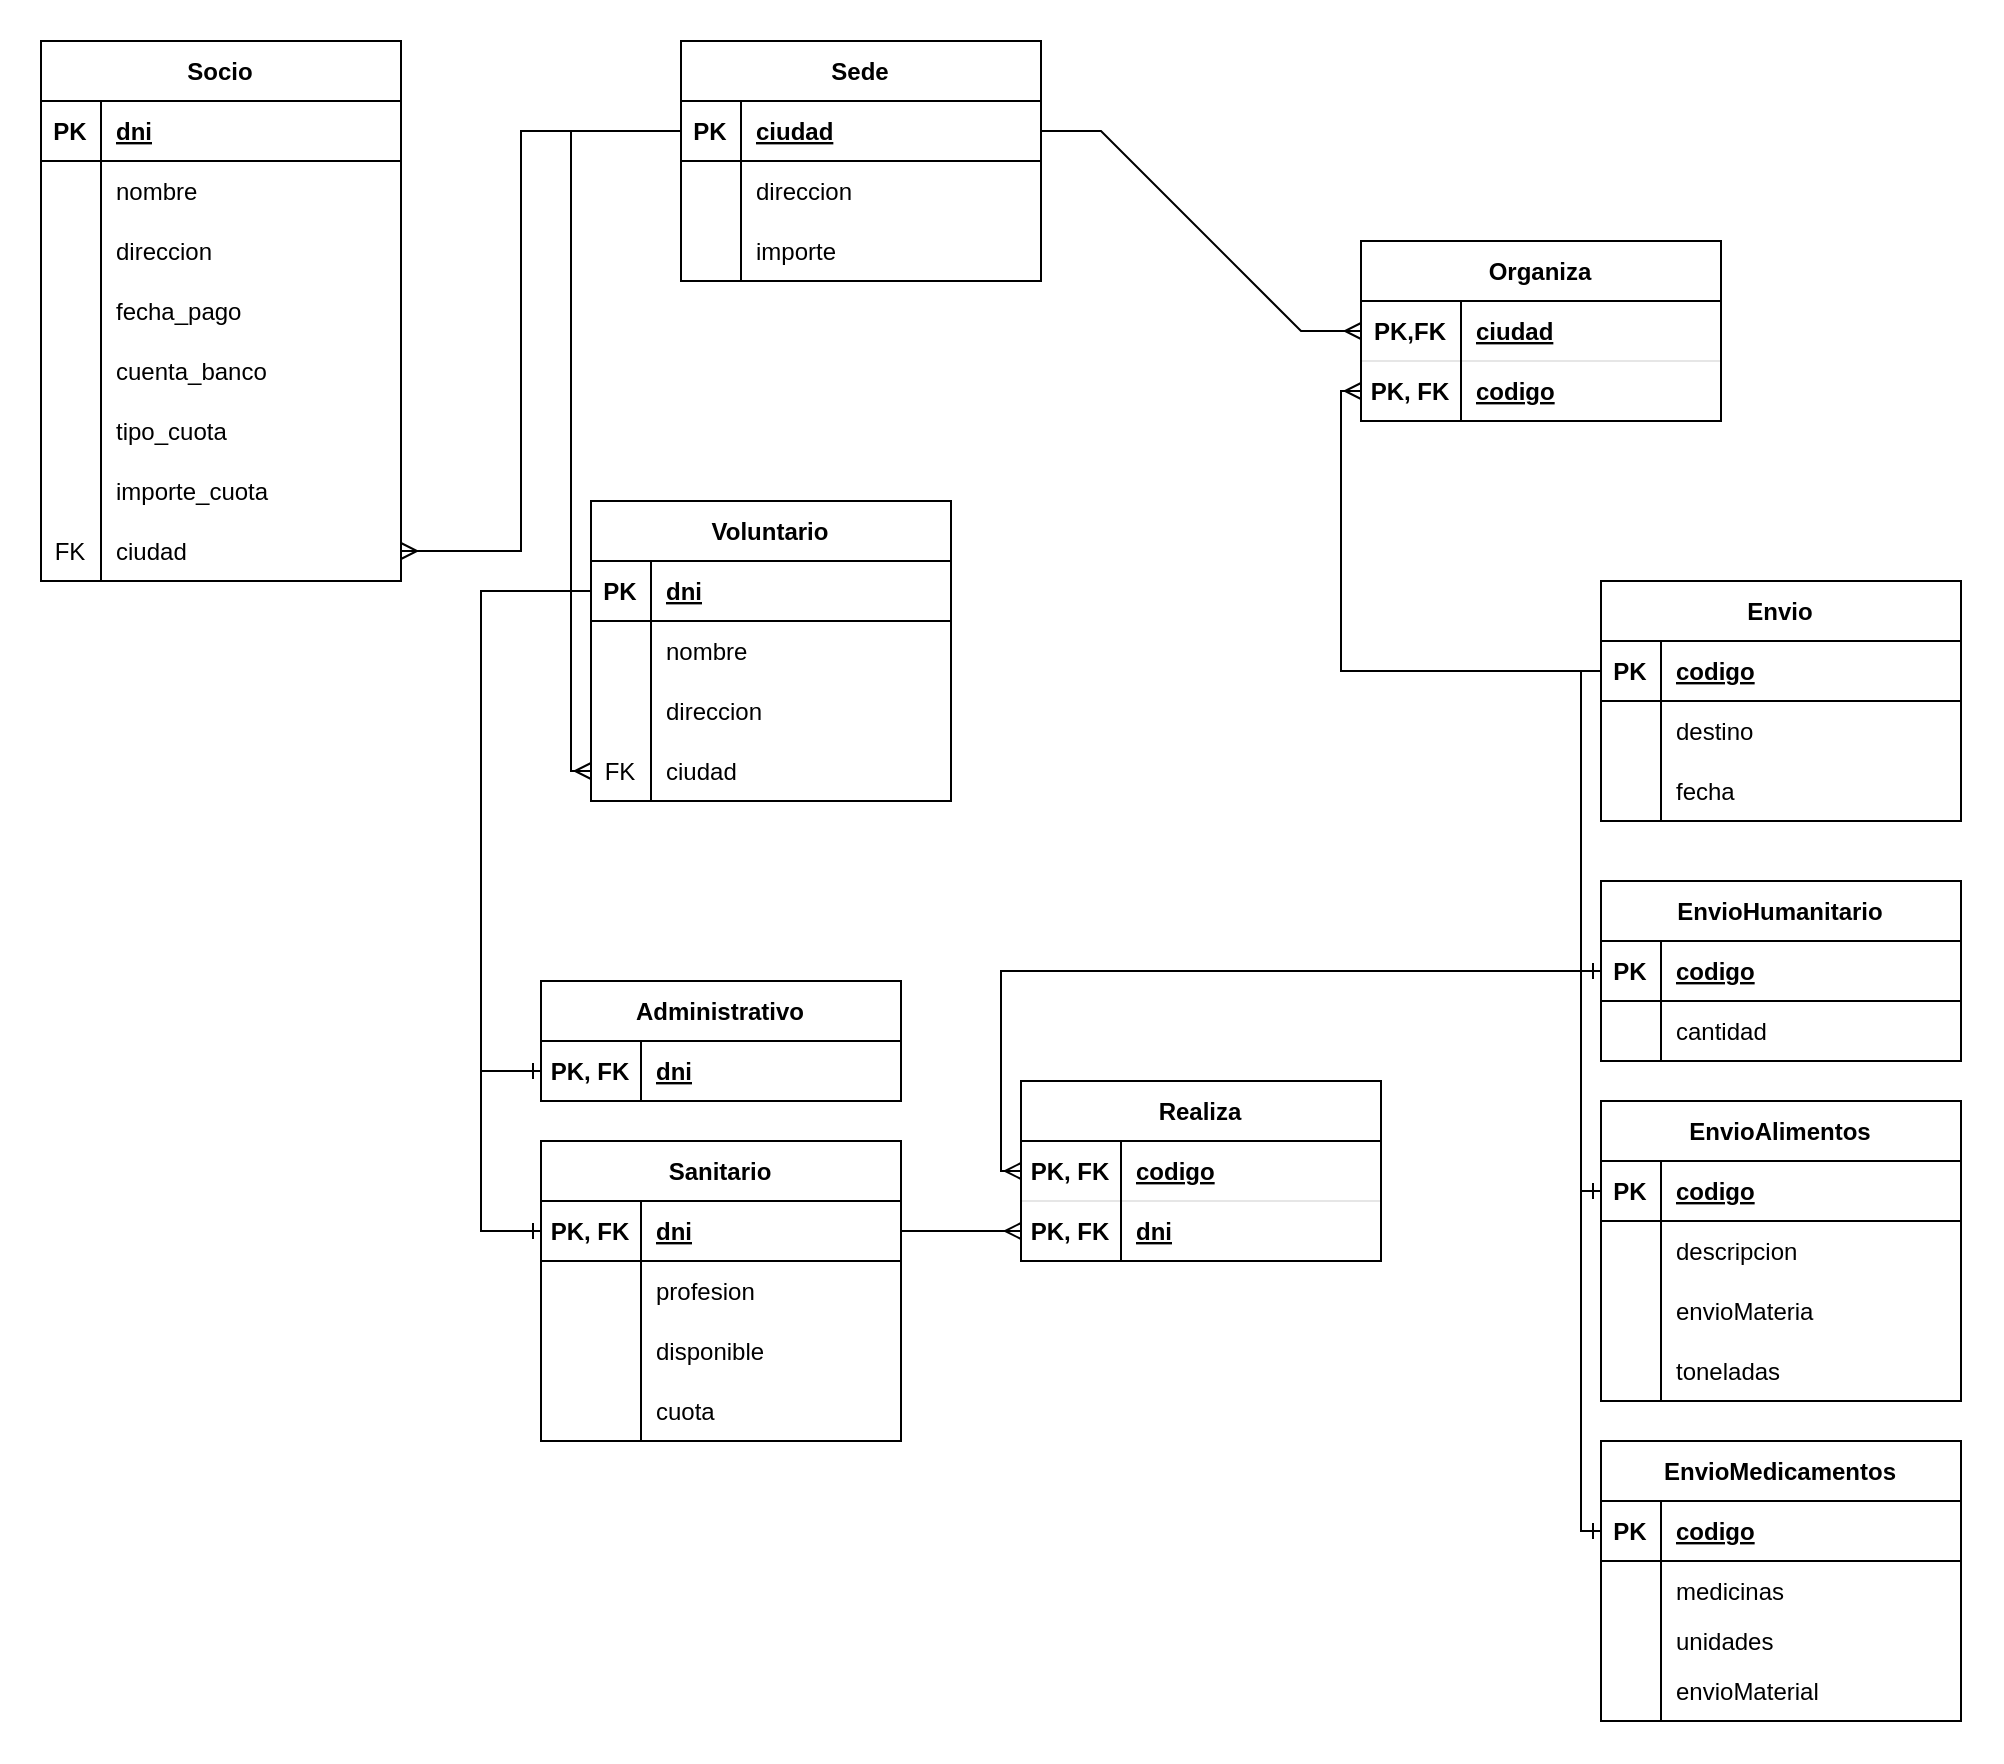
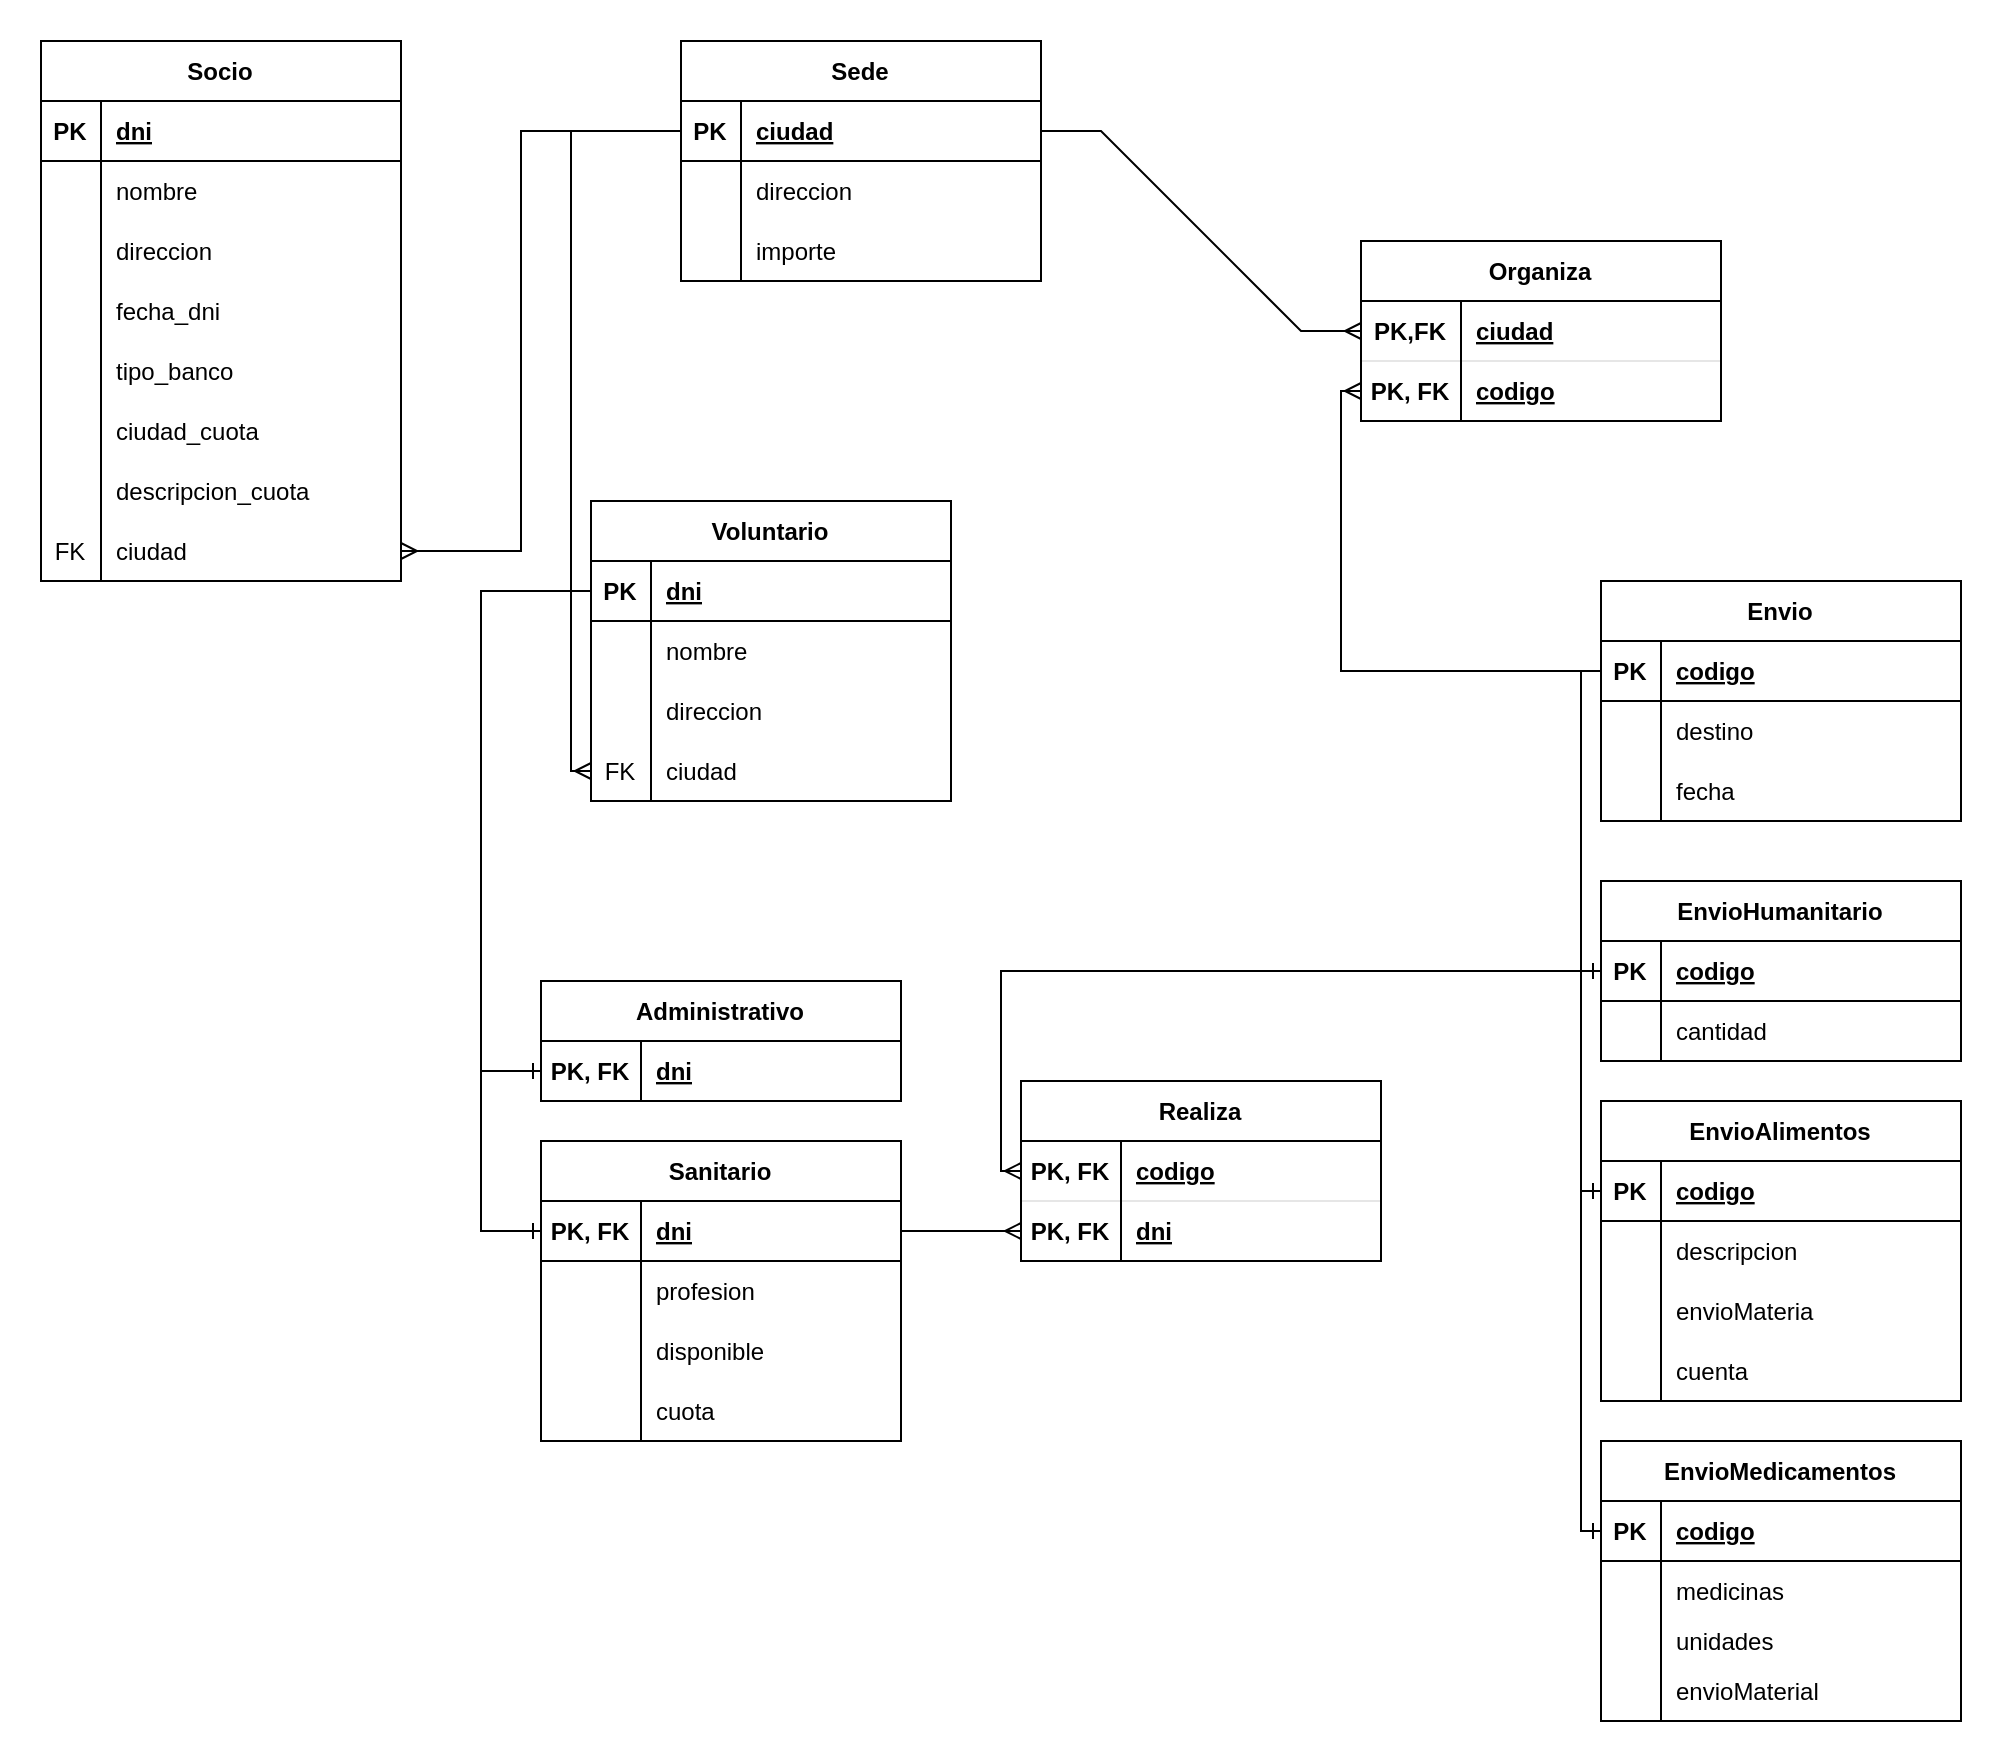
node "fecha_pago": label "fecha_pago" -> "fecha_dni"
node "cuenta_banco": label "cuenta_banco" -> "tipo_banco"
node "tipo_cuota": label "tipo_cuota" -> "ciudad_cuota"
node "importe_cuota": label "importe_cuota" -> "descripcion_cuota"
node "toneladas": label "toneladas" -> "cuenta"
